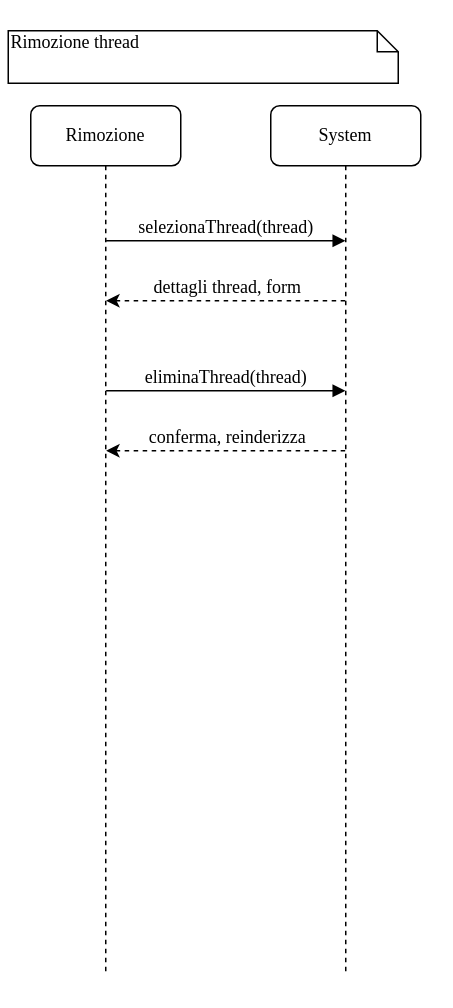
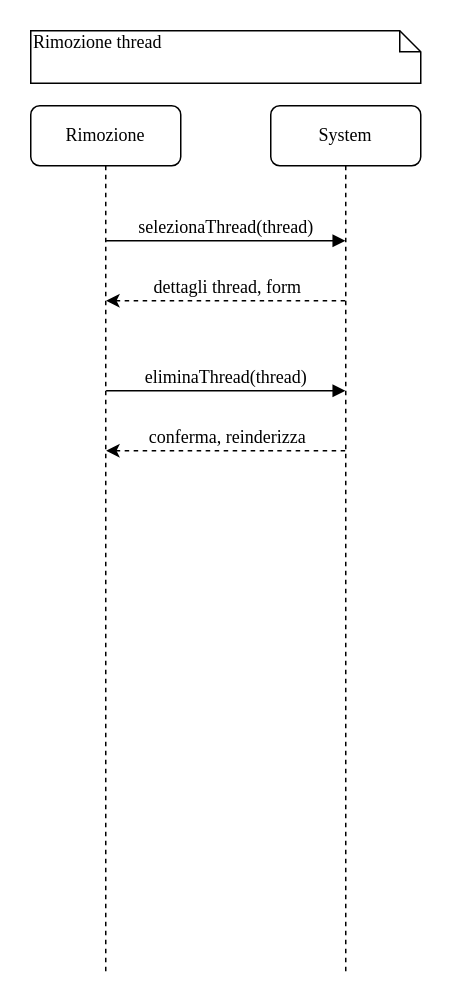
node "Rimozione thread": moved (203, 57) -> (226, 57)
